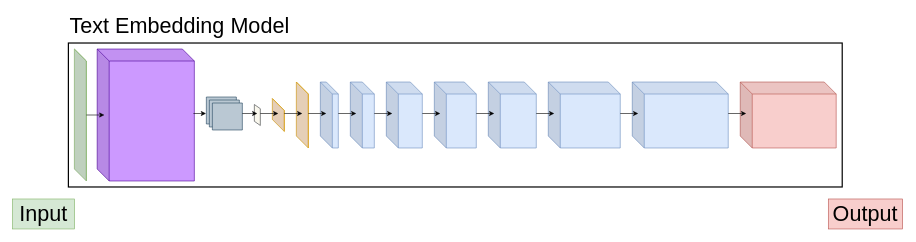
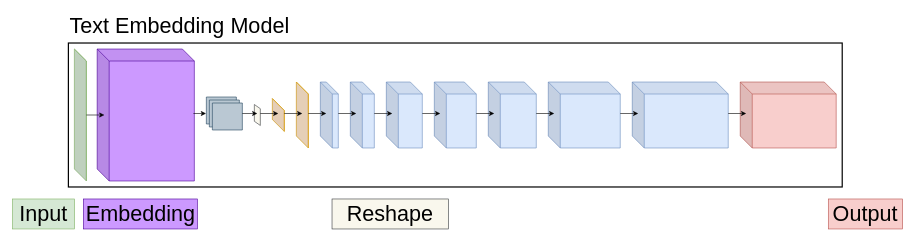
node "Embedding": added
node "Reshape": added
